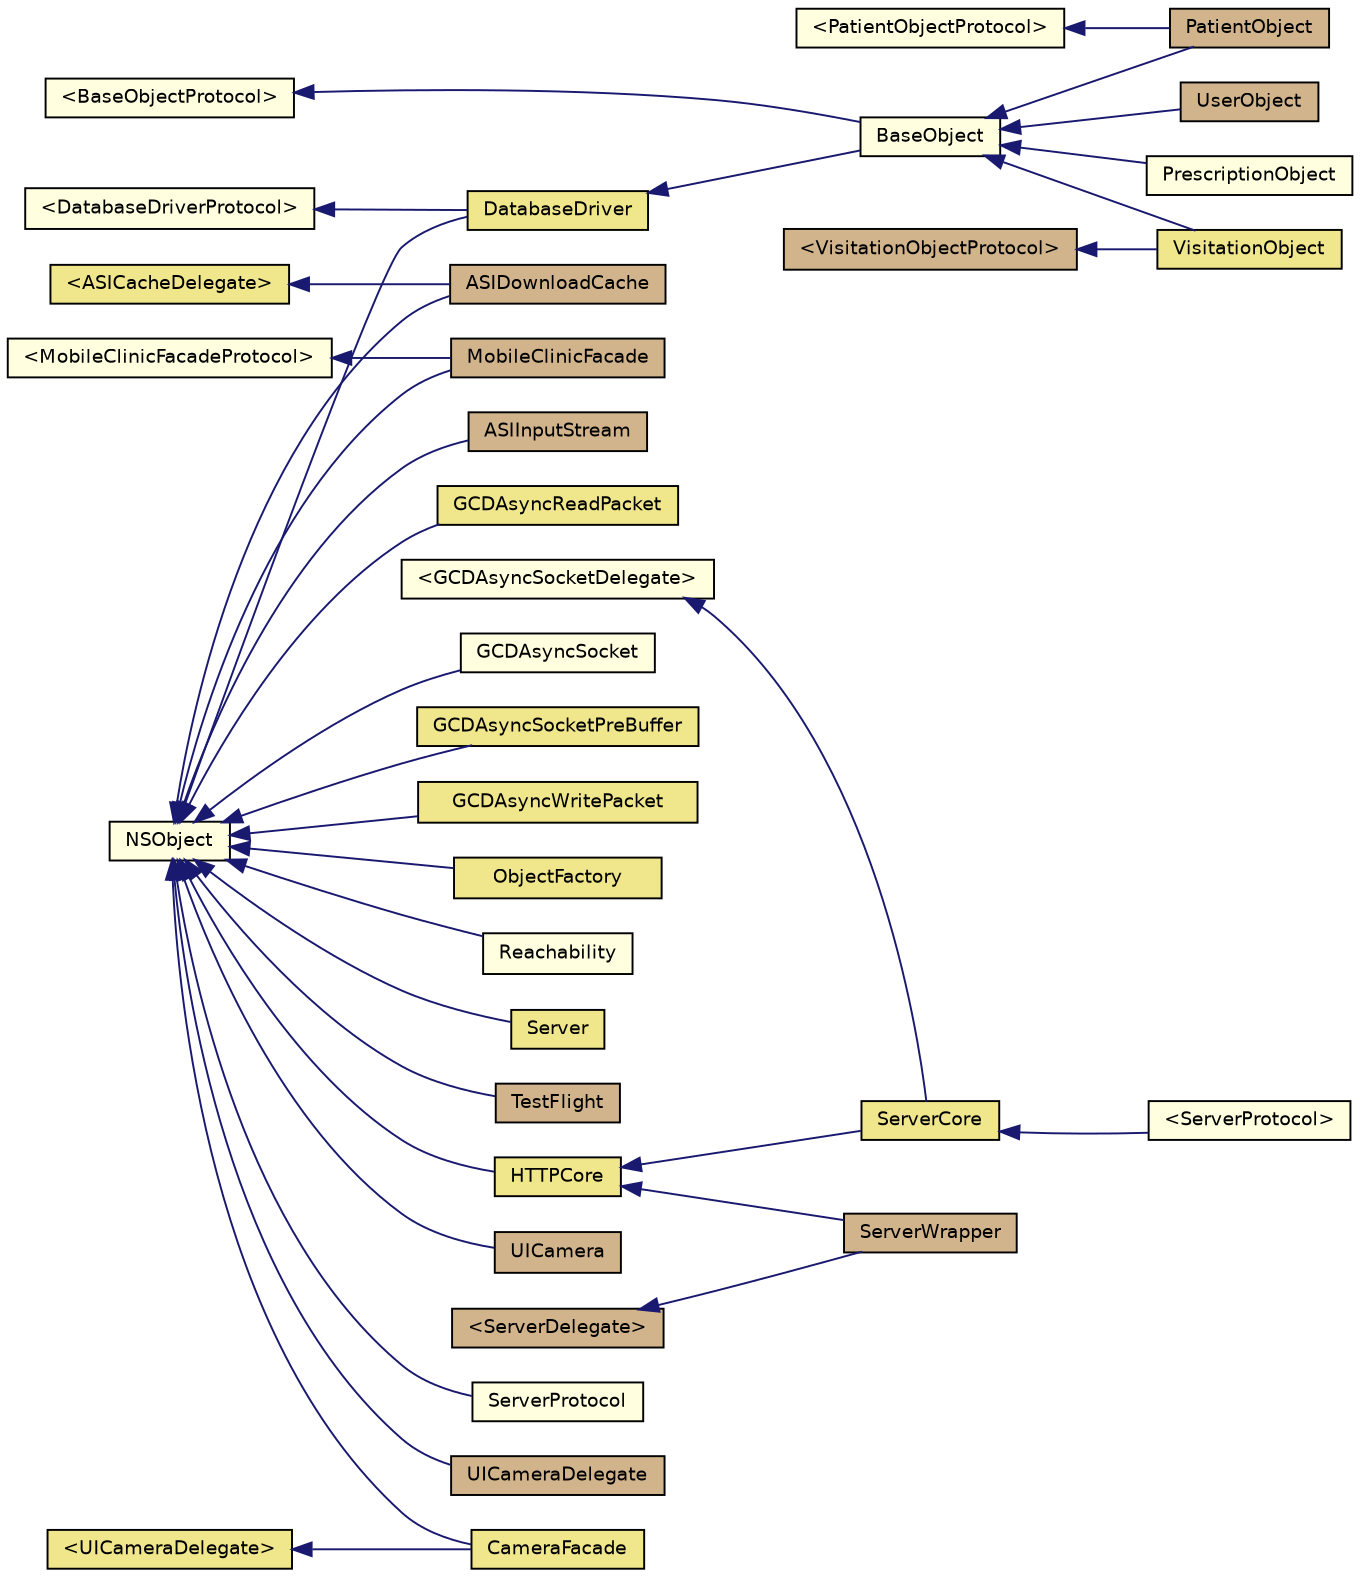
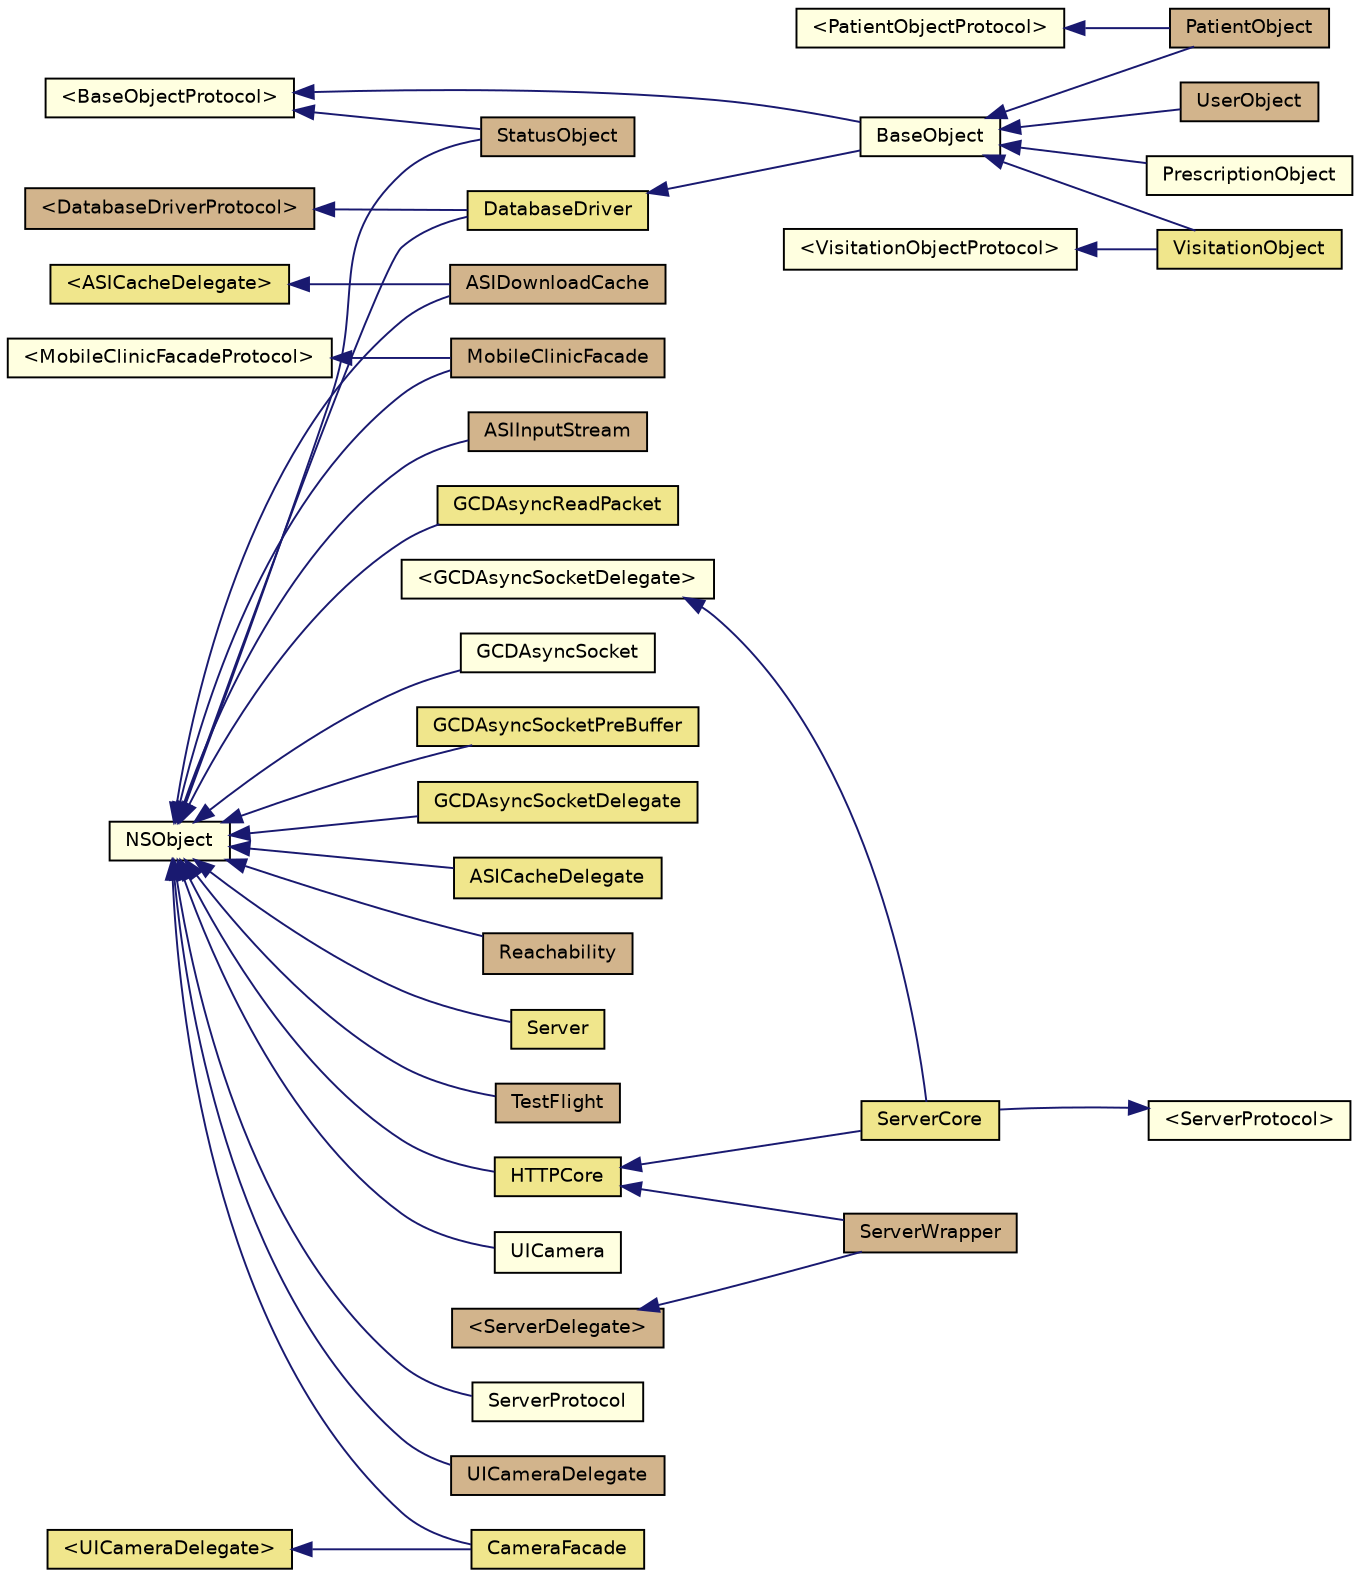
node "StatusObject": added
node "<DatabaseDriverProtocol>": fillcolor lightyellow -> tan
node "<VisitationObjectProtocol>": fillcolor tan -> lightyellow
node "GCDAsyncWritePacket": label "GCDAsyncWritePacket" -> "GCDAsyncSocketDelegate"
node "ObjectFactory": label "ObjectFactory" -> "ASICacheDelegate"
node "Reachability": fillcolor lightyellow -> tan
edge "<ServerProtocol>" -> "ServerCore": reversed
node "UICamera": fillcolor tan -> lightyellow
